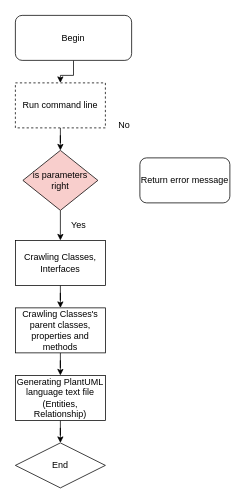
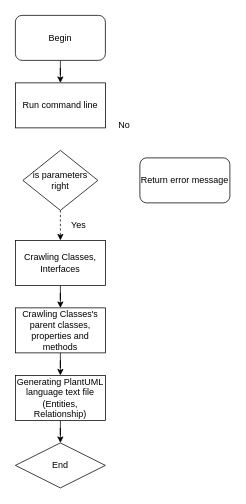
node "Begin": size 116x45 -> 90x45
node "Run command line": style dashed -> solid
edge "Run command line" -> "is parameters right": removed
node "is parameters right": fillcolor #f8cecc -> #ffffff
edge "is parameters right" -> "Crawling Classes, Interfaces": style solid -> dashed
